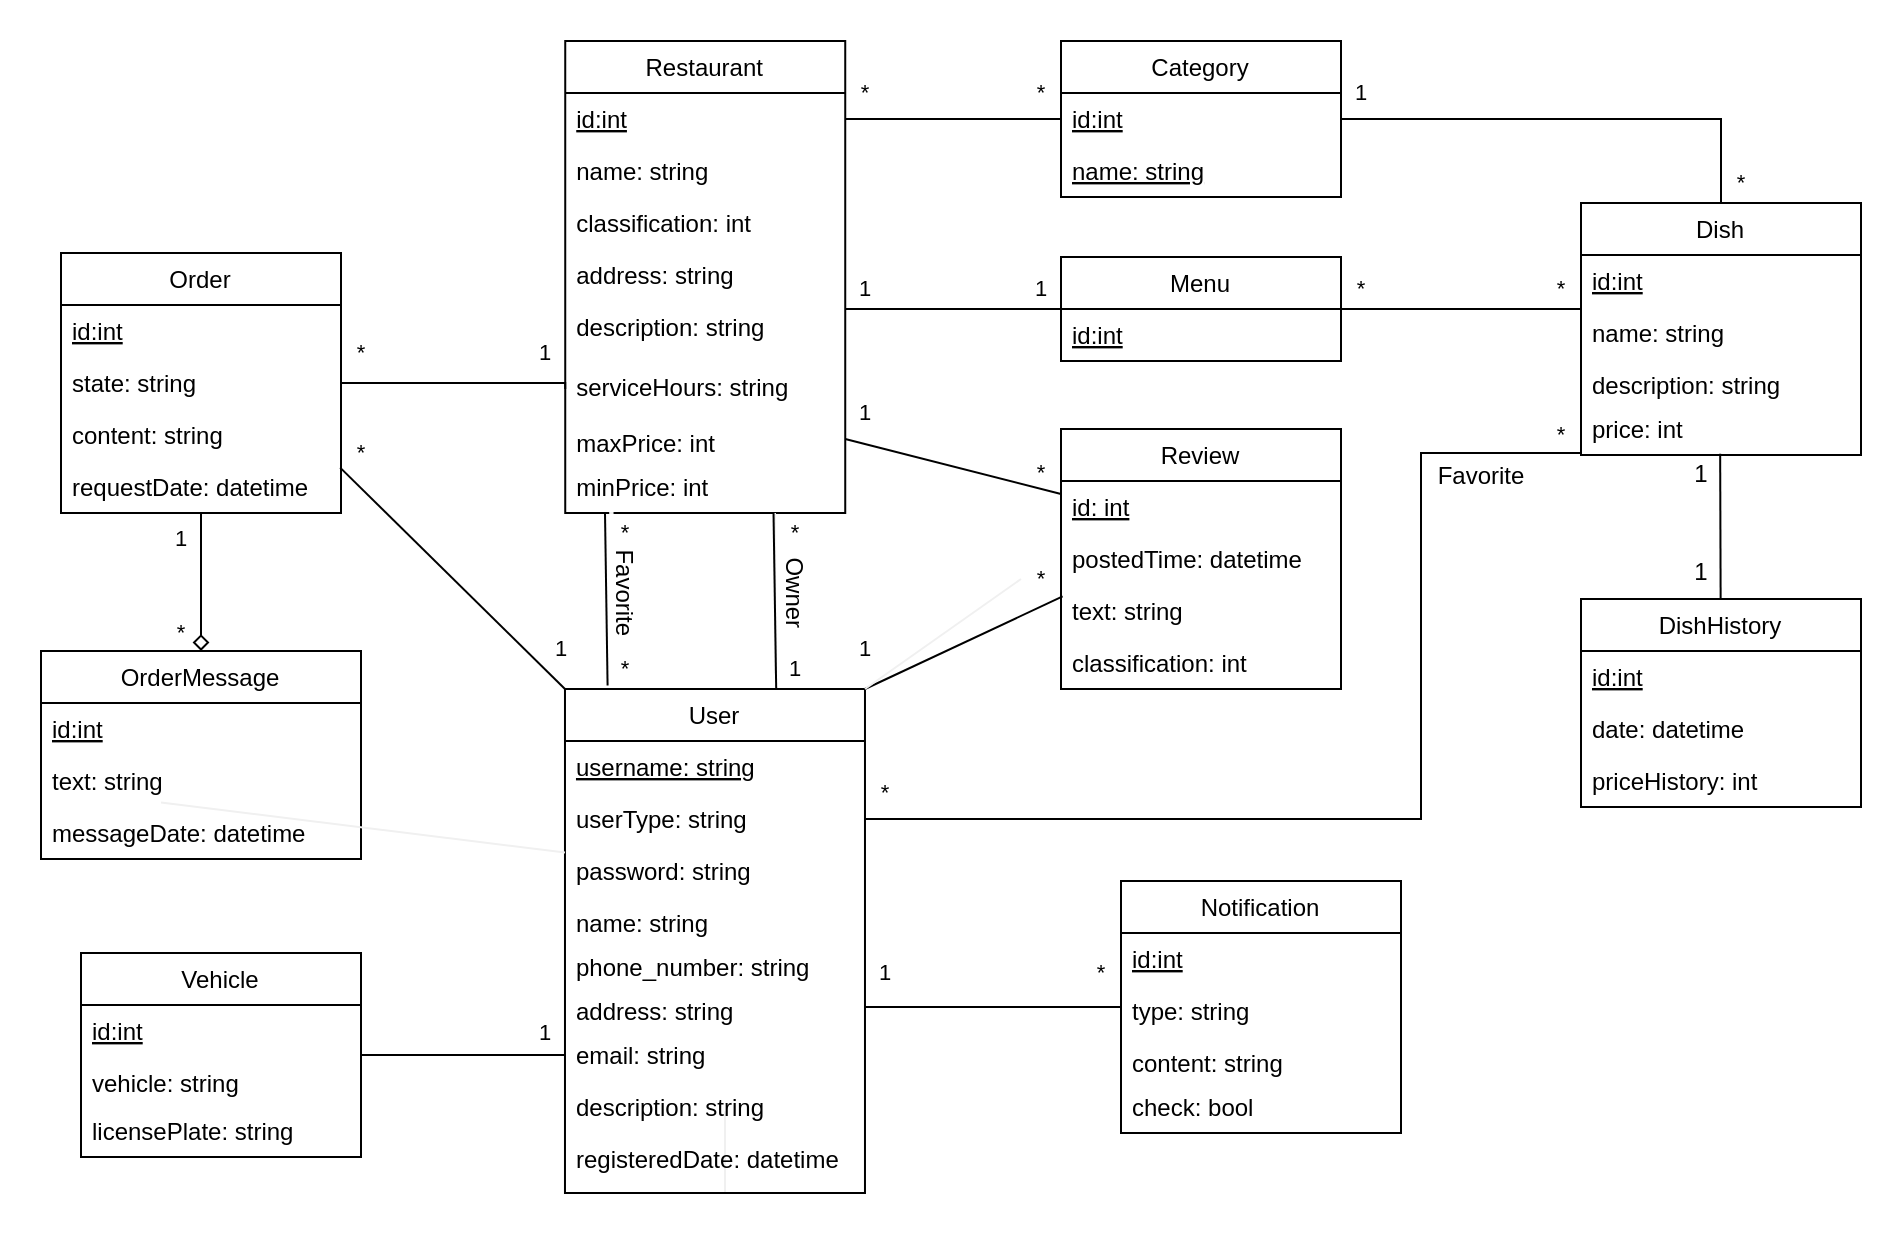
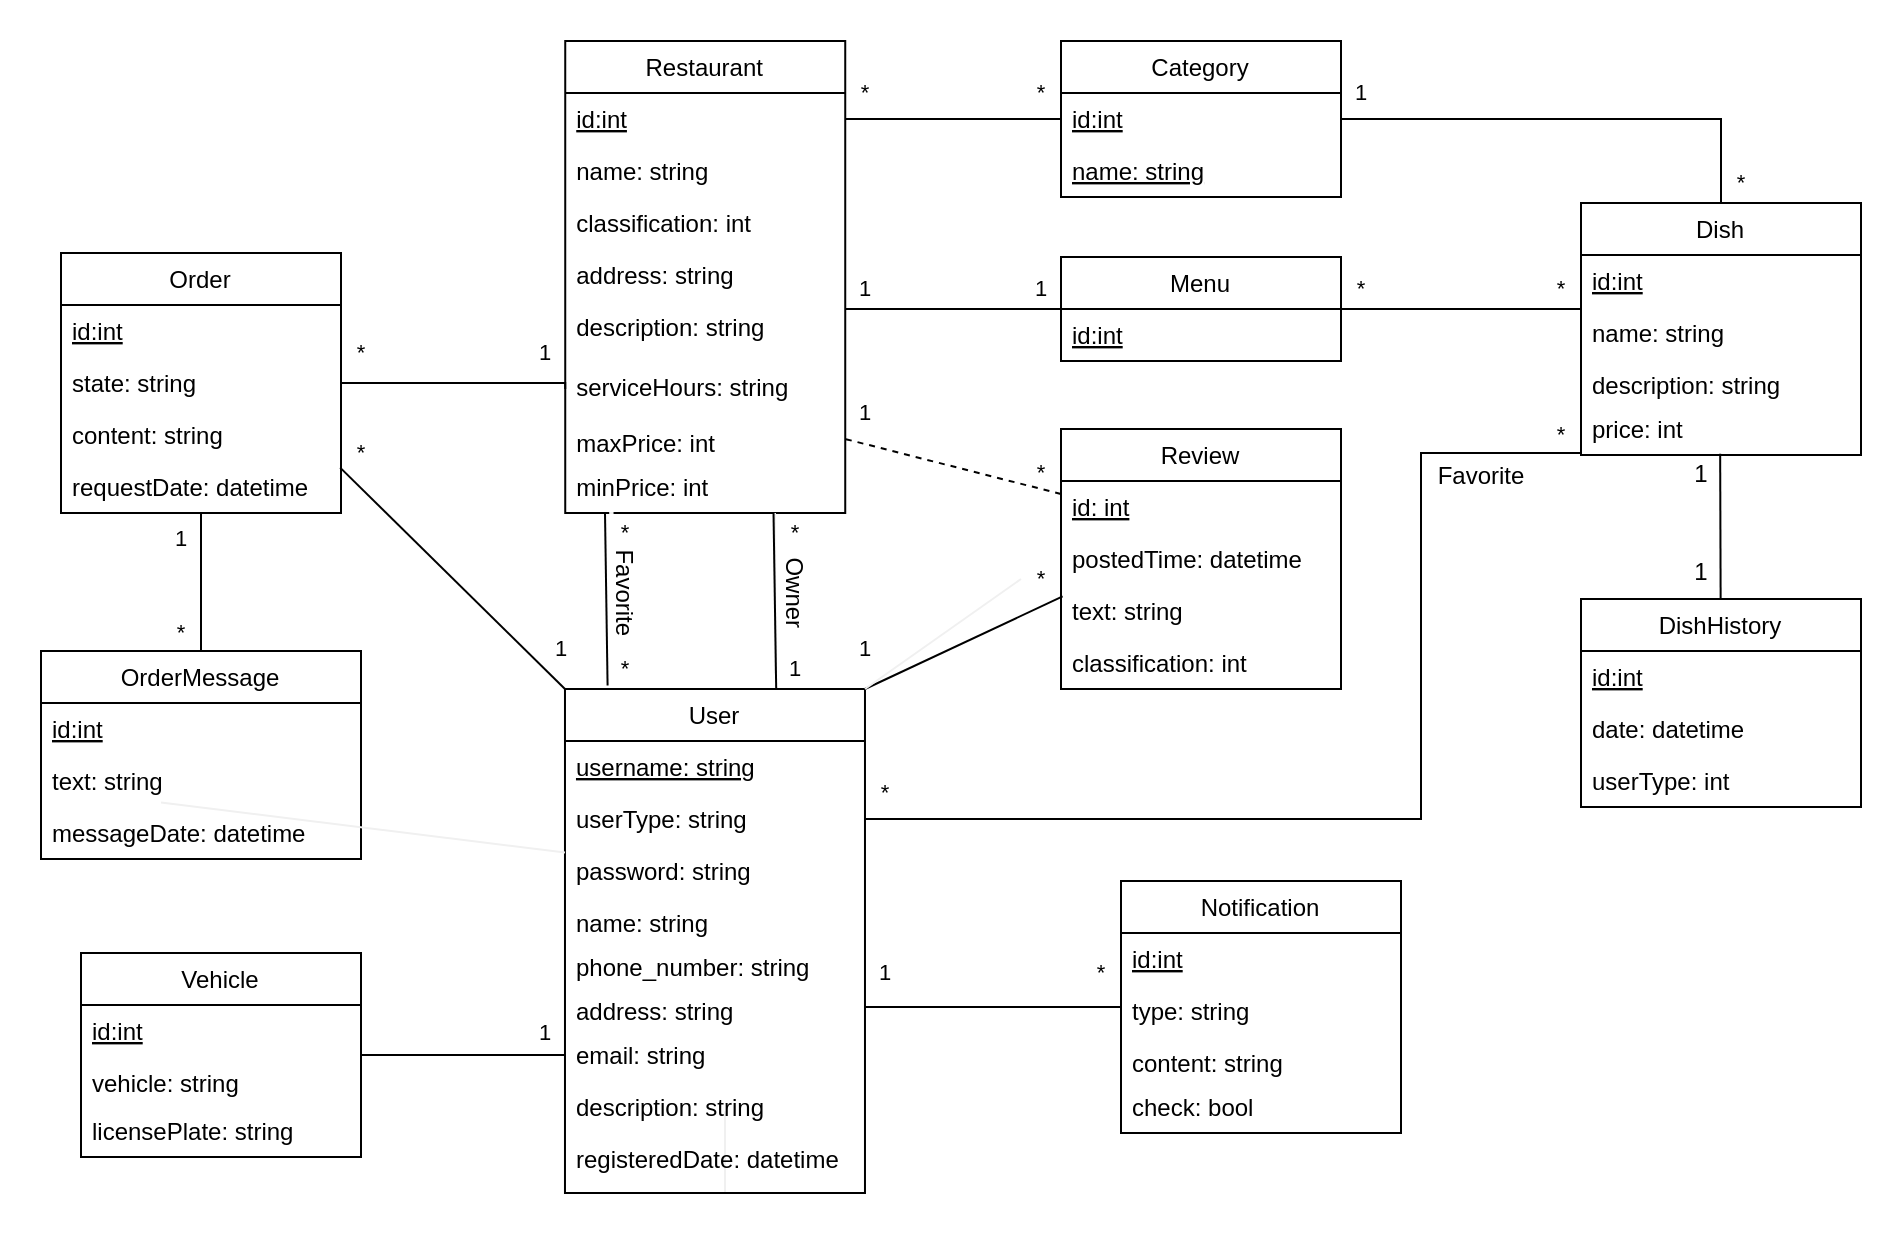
edge "maxPrice: int" -- "Review": style solid -> dashed
edge "Order" -> "OrderMessage": arrowhead diamond -> none
node "priceHistory: int": label "priceHistory: int" -> "userType: int"
